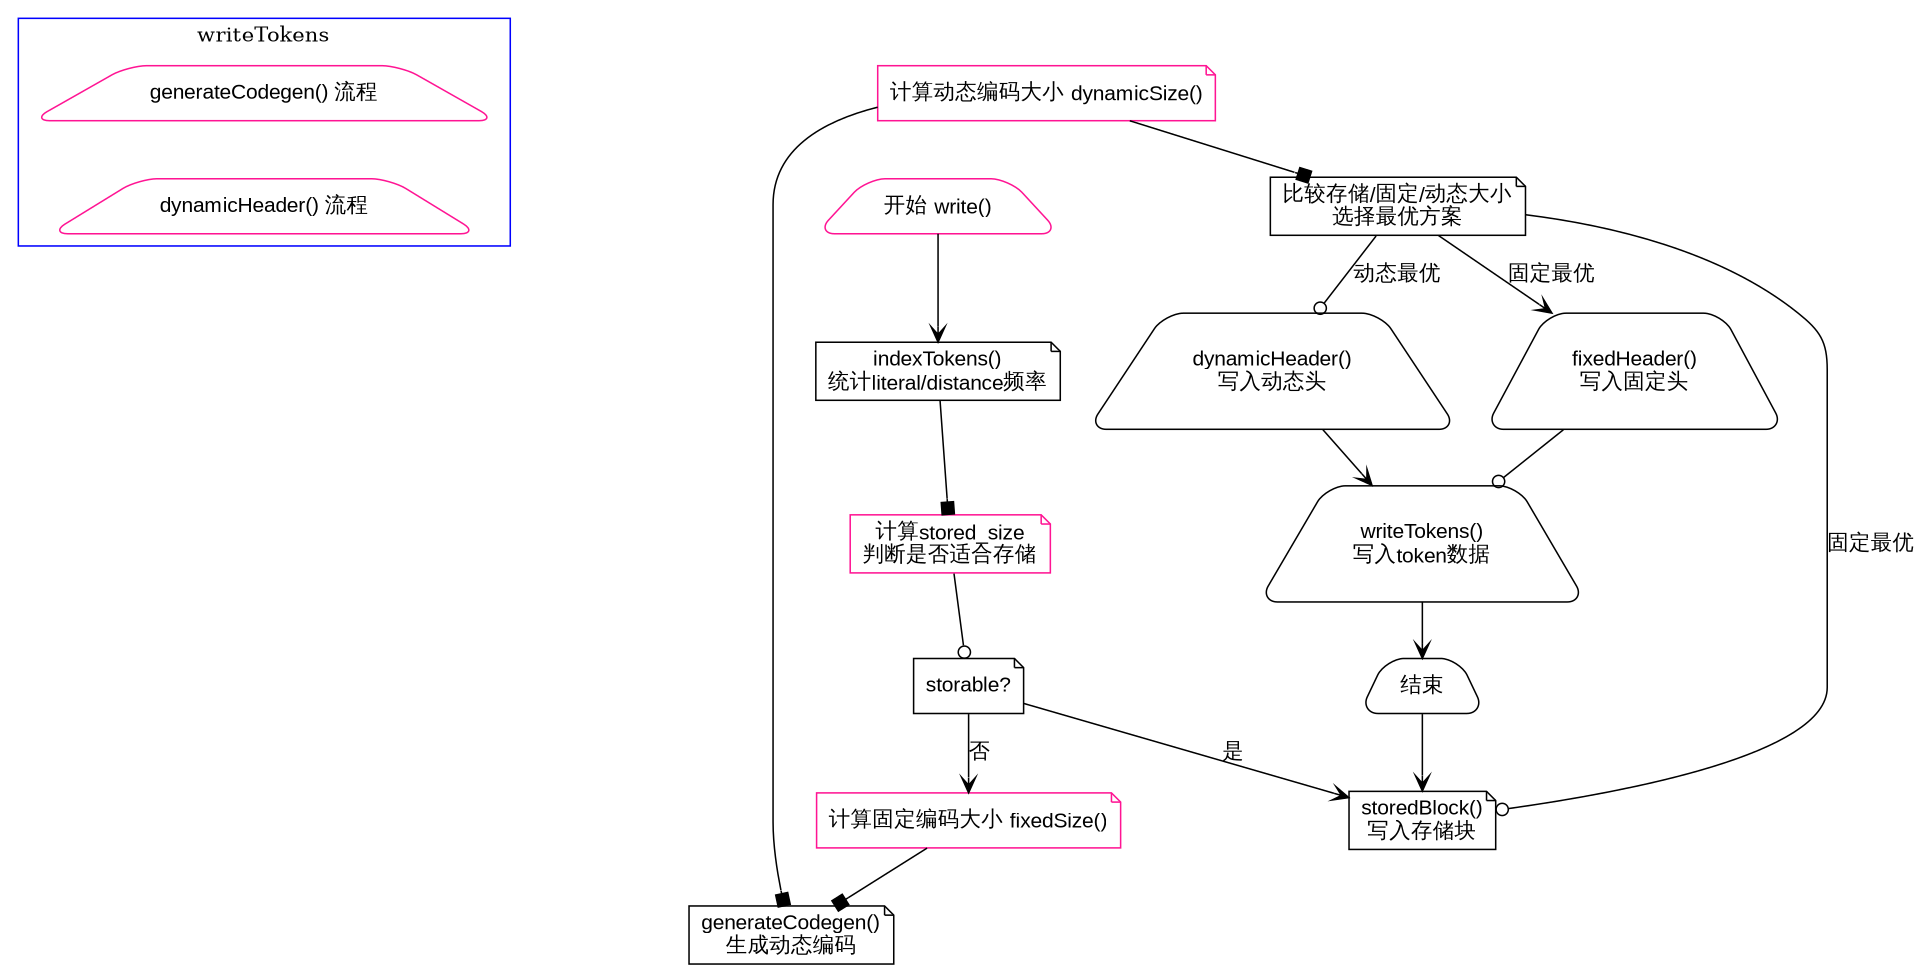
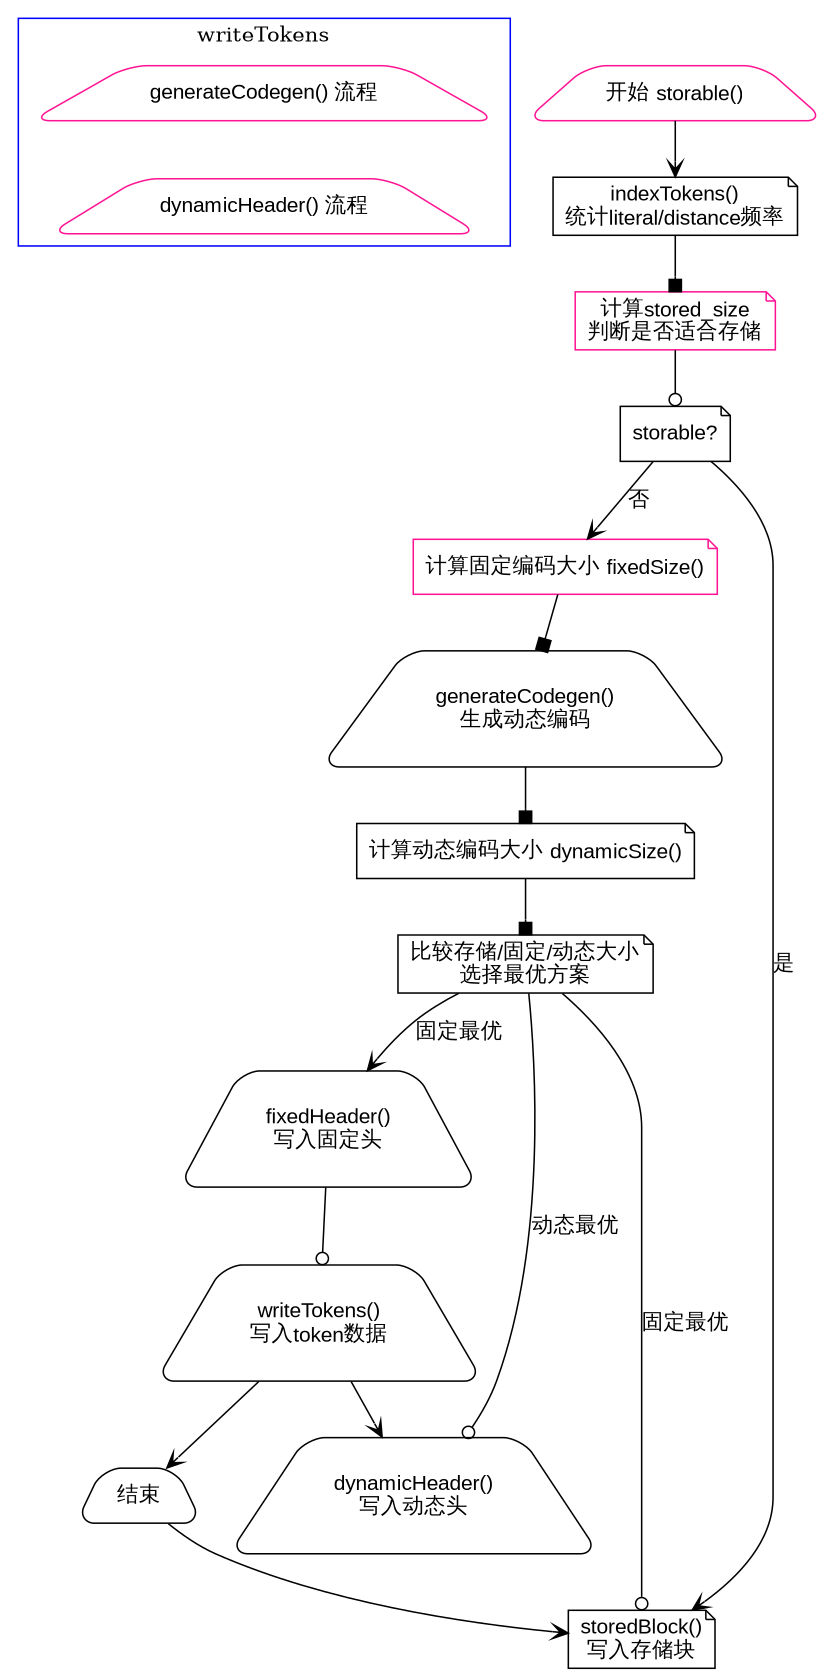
node "计算动态编码大小 dynamicSize()": color deeppink -> black
node "开始 write()": label "开始 write()" -> "开始 storable()"
edge "dynamicHeader() 写入动态头" -> "writeTokens() 写入token数据": reversed
edge "计算动态编码大小 dynamicSize()" -> "generateCodegen() 生成动态编码": reversed
node "generateCodegen() 生成动态编码": shape note -> trapezium
